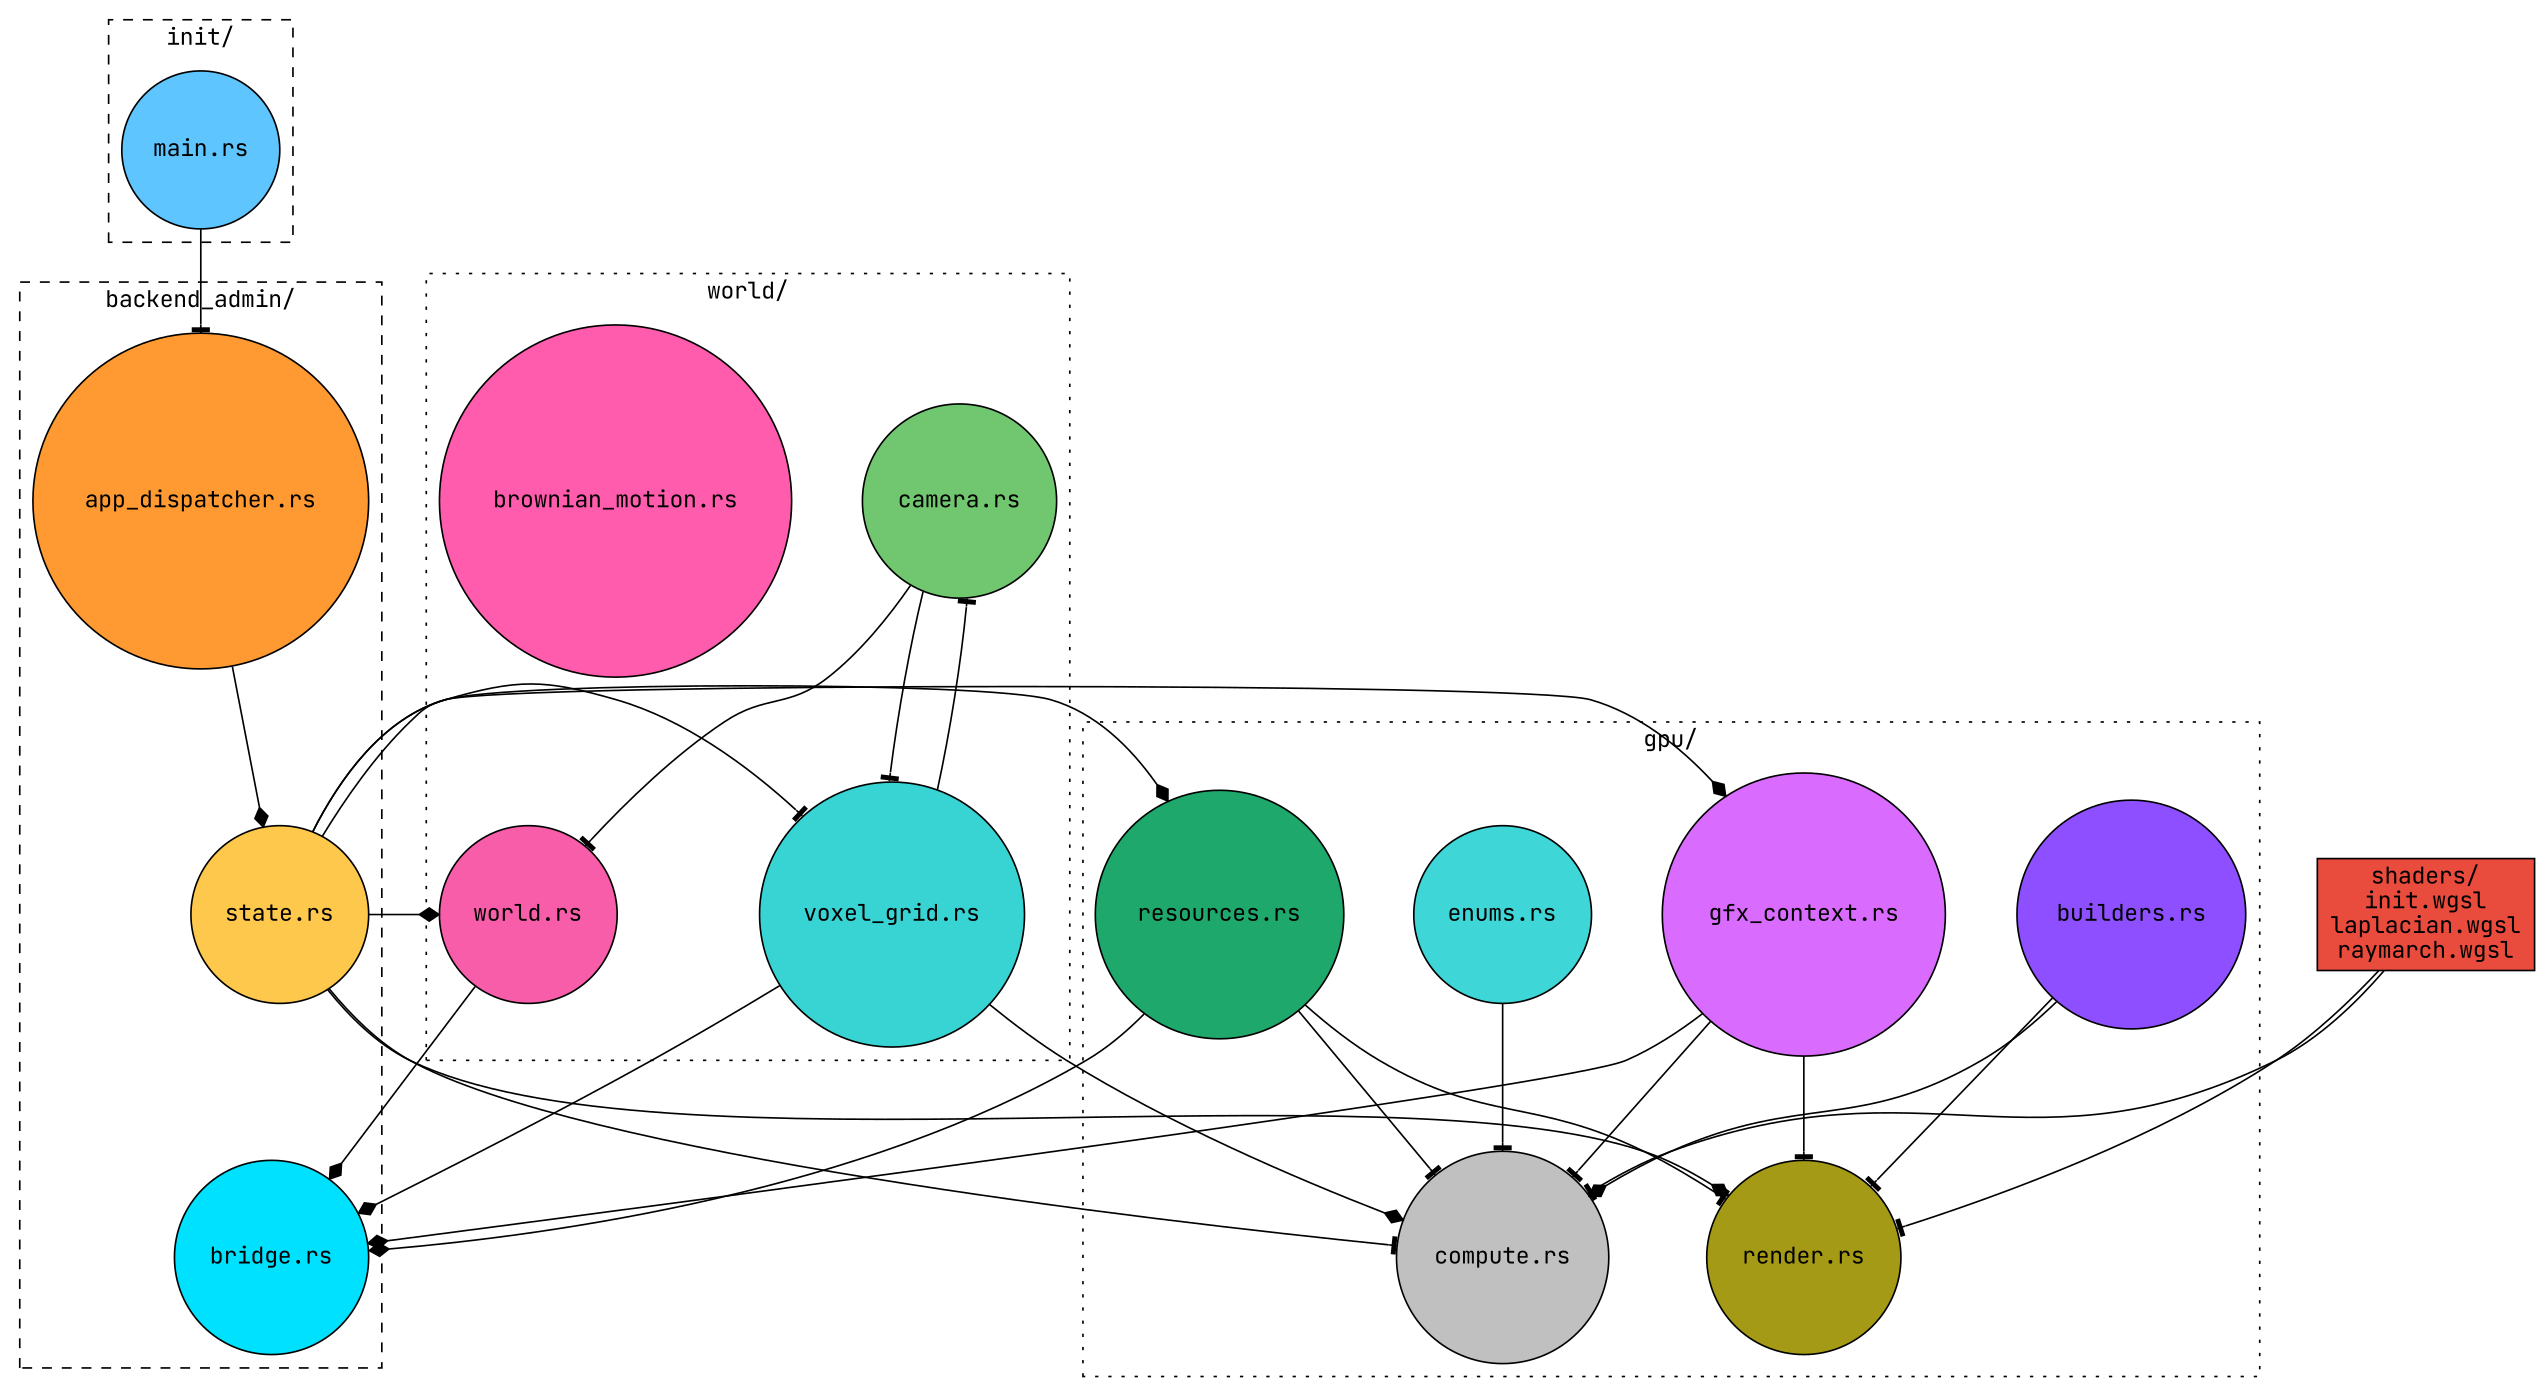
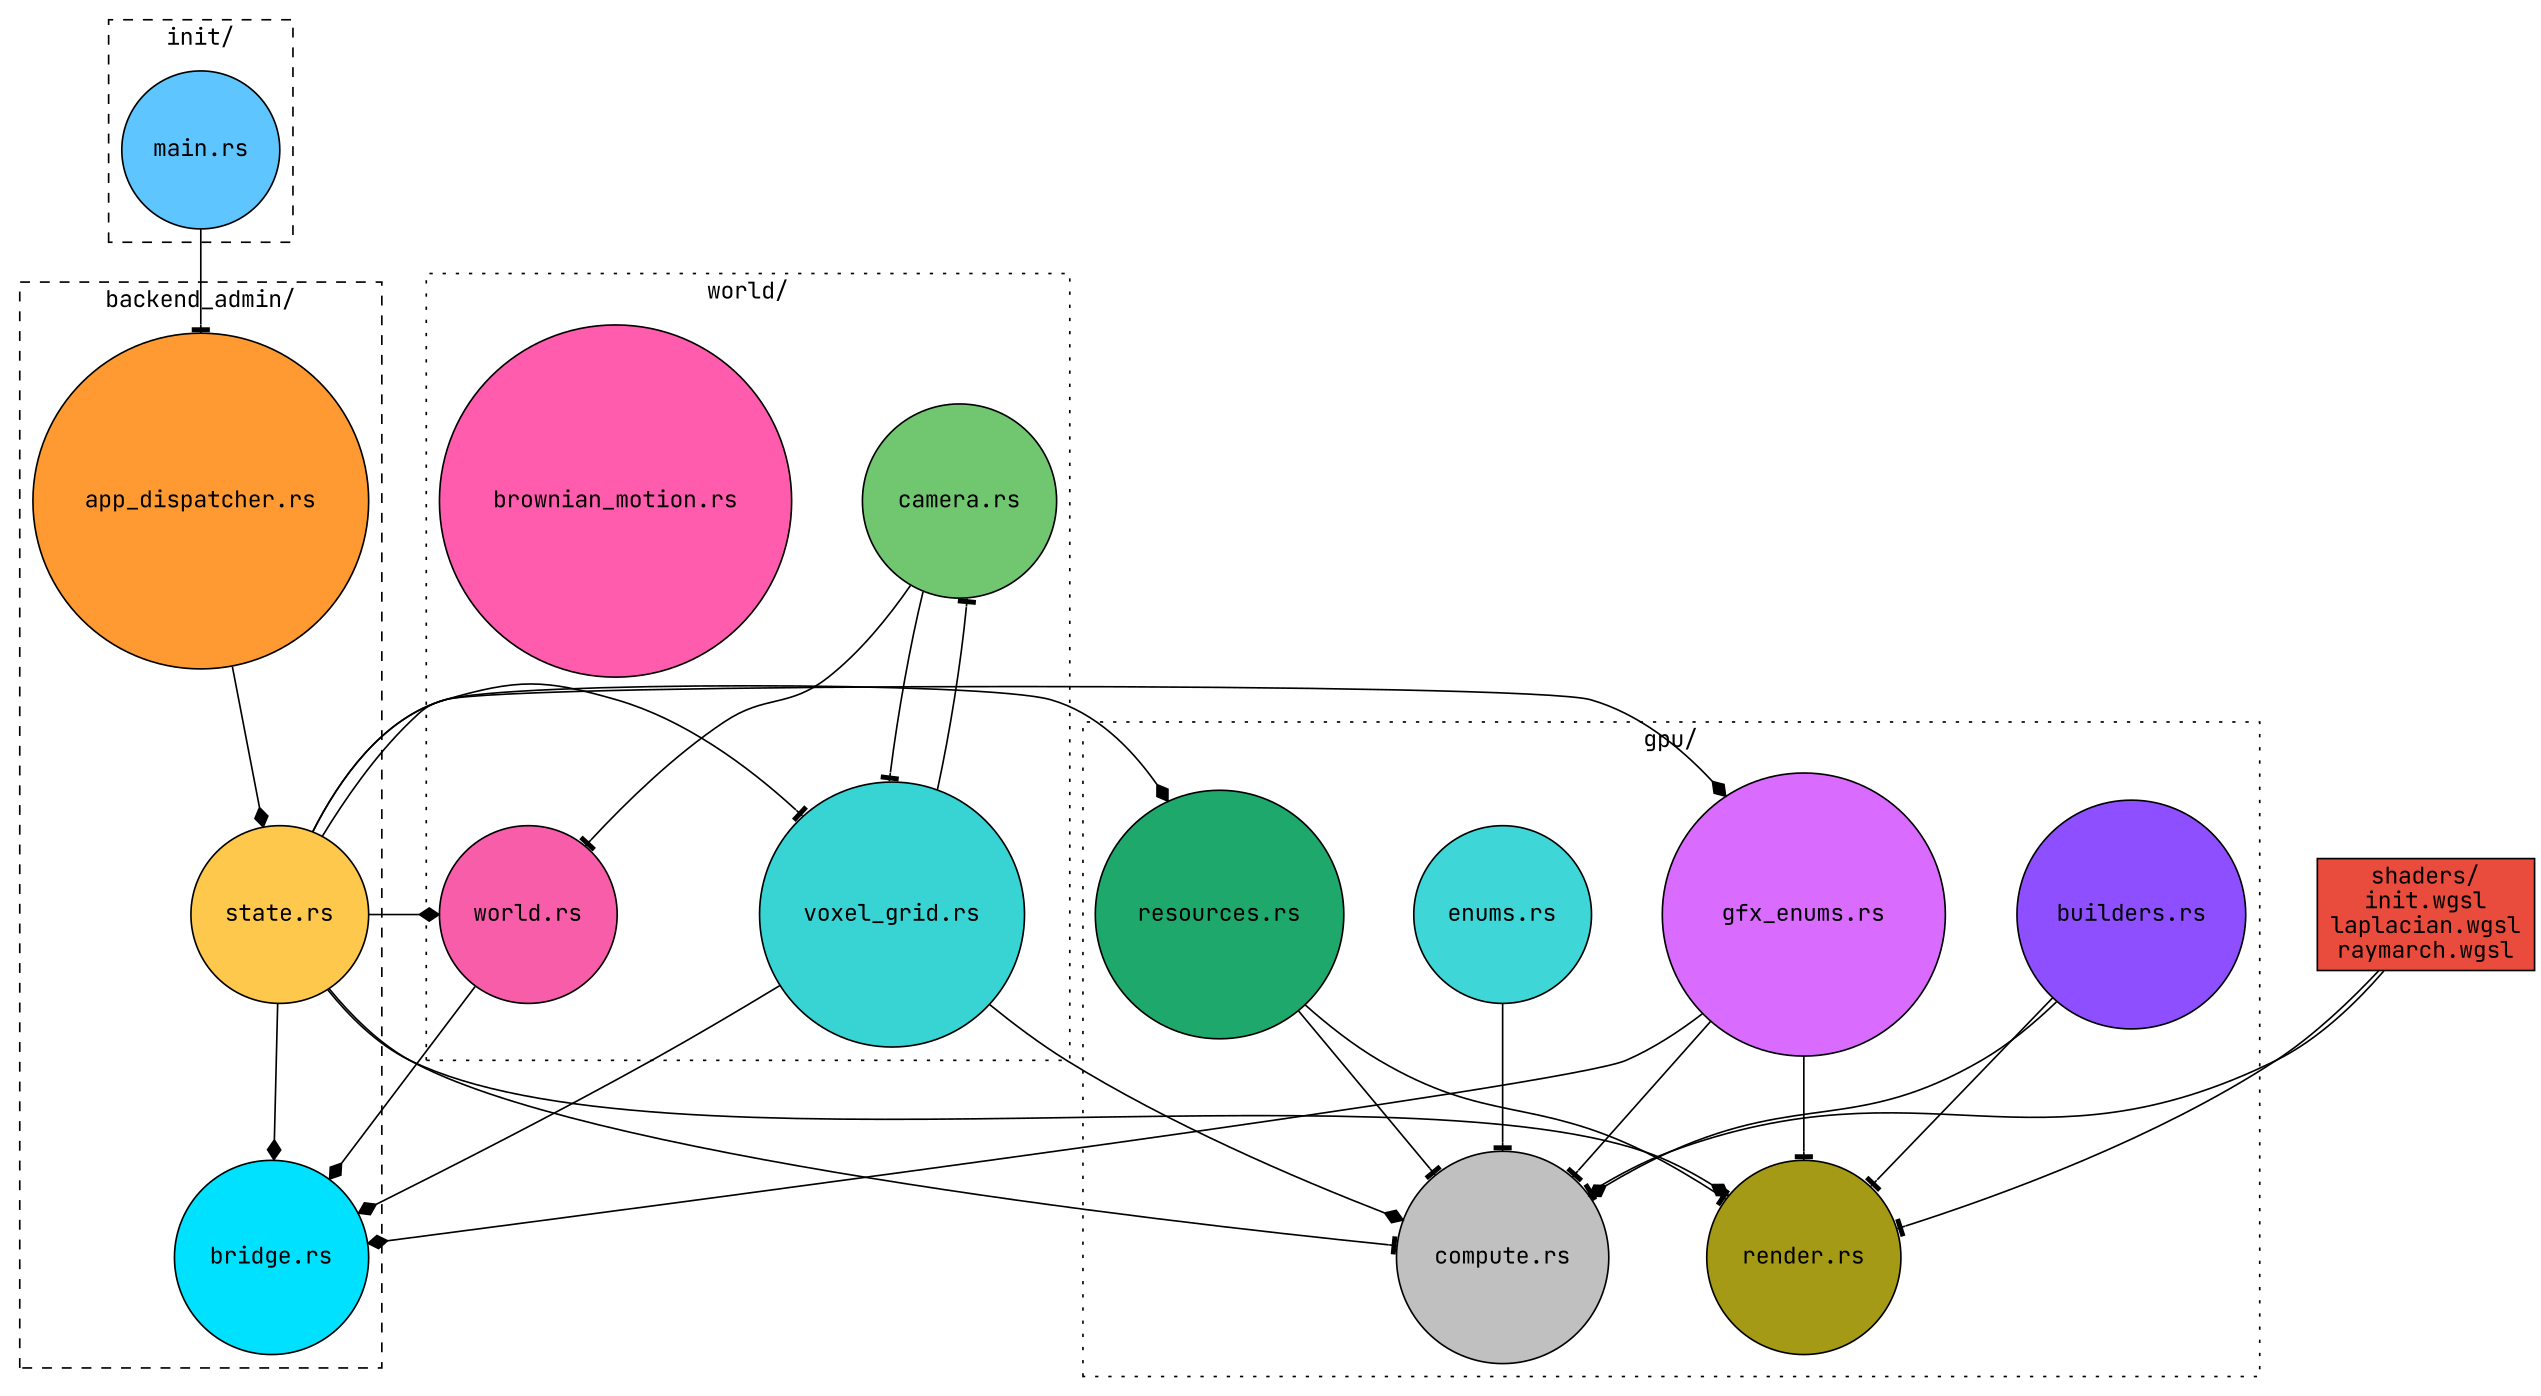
node "gfx_context.rs": label "gfx_context.rs" -> "gfx_enums.rs"
edge "resources.rs" -> "bridge.rs": now "state.rs" -> "bridge.rs"
